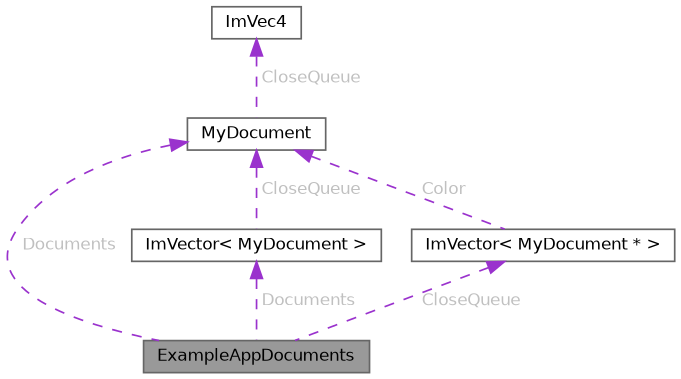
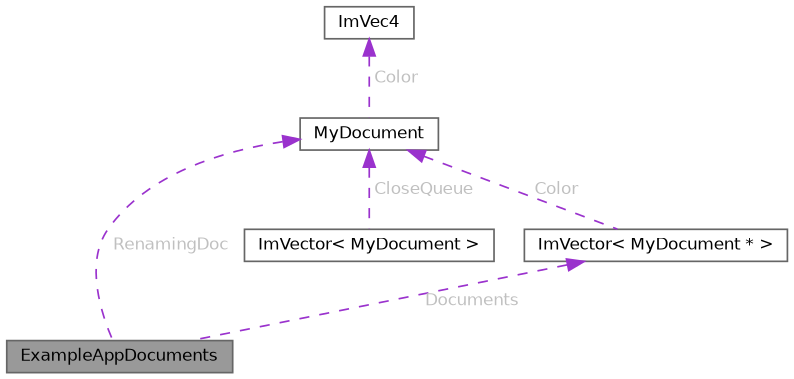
edge "MyDocument" -> "ImVec4": label " CloseQueue" -> " Color"
edge "ExampleAppDocuments" -> "MyDocument": label " Documents" -> " RenamingDoc"
edge "ExampleAppDocuments" -> "ImVector< MyDocument * >": label " CloseQueue" -> " Documents"
edge "ExampleAppDocuments" -> "ImVector< MyDocument >": removed, label "Documents"
